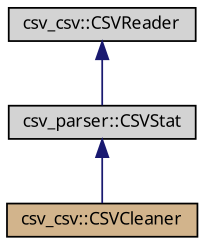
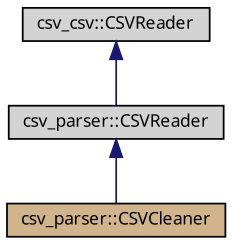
node "csv_parser::CSVStat": label "csv_parser::CSVStat" -> "csv_parser::CSVReader"
node "csv_csv::CSVCleaner": label "csv_csv::CSVCleaner" -> "csv_parser::CSVCleaner"
